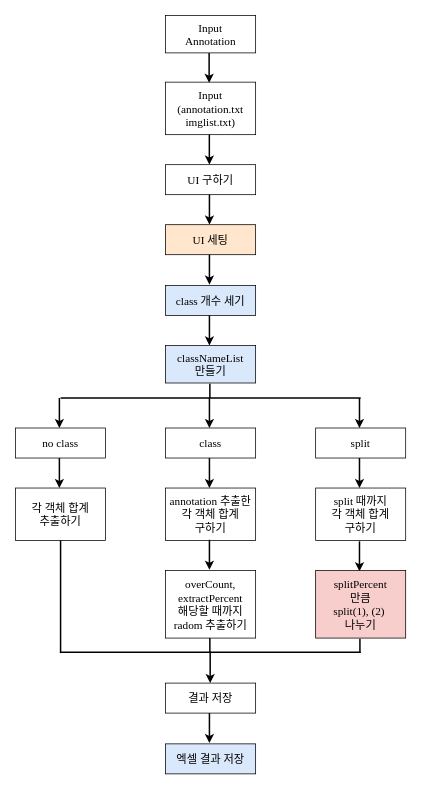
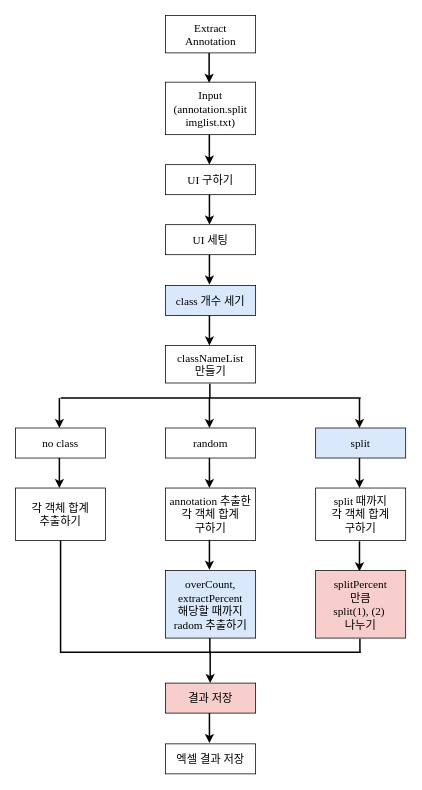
node "Input Annotation": label "Input Annotation" -> "Extract Annotation"
node "Input (annotation.txt imglist.txt)": label "Input (annotation.txt imglist.txt)" -> "Input (annotation.split imglist.txt)"
node "UI 세팅": fillcolor #ffe6cc -> #ffffff
node "classNameList 만들기": fillcolor #dae8fc -> #ffffff
node "class": label "class" -> "random"
node "split": fillcolor #ffffff -> #dae8fc
node "overCount, extractPercent 해당할 때까지 radom 추출하기": fillcolor #ffffff -> #dae8fc
node "결과 저장": fillcolor #ffffff -> #f8cecc
node "엑셀 결과 저장": fillcolor #dae8fc -> #ffffff
